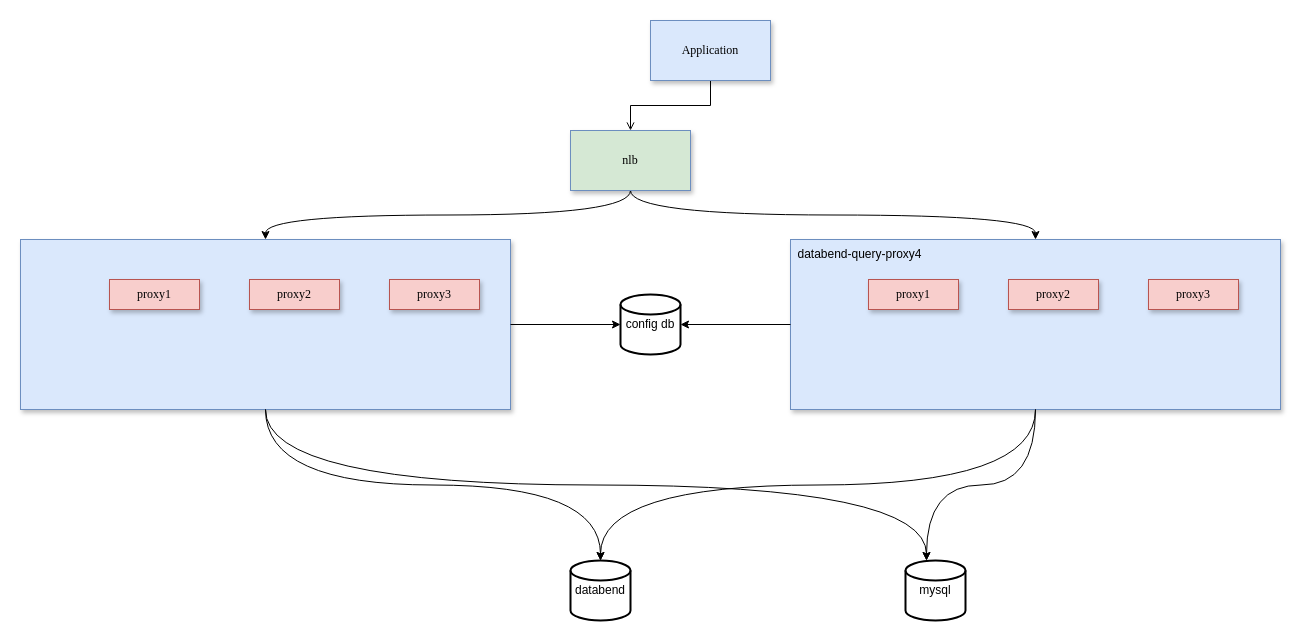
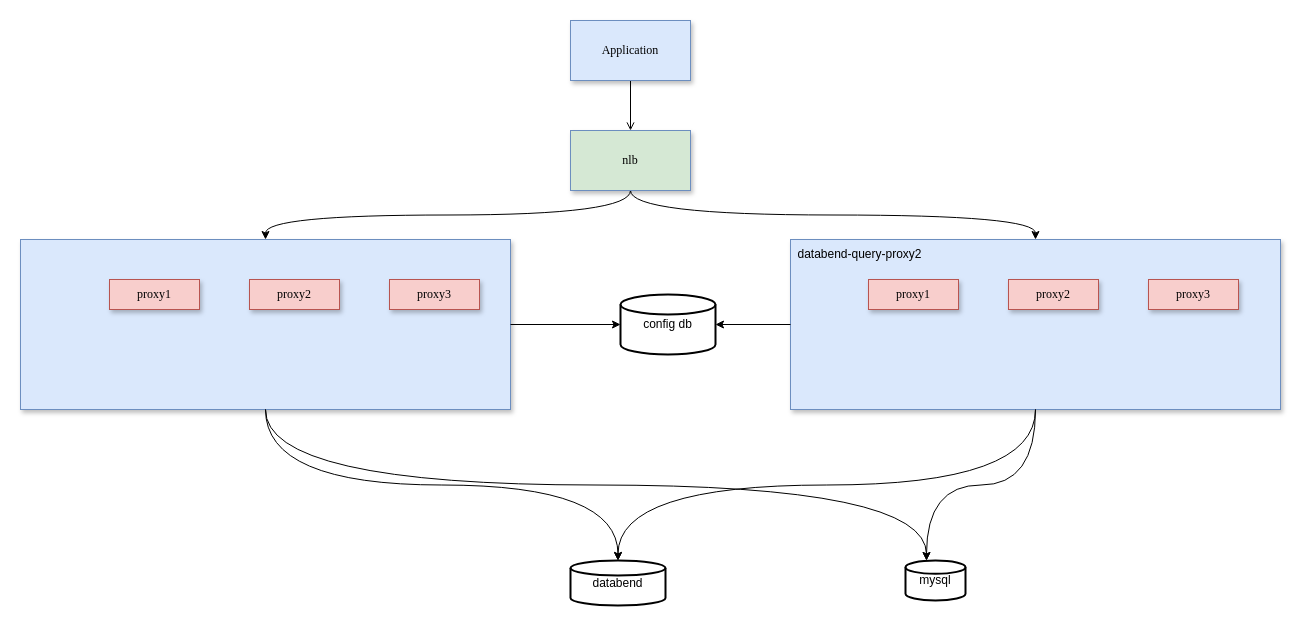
node "Application": moved (711, 51) -> (631, 51)
node "databend-query-proxy4": label "databend-query-proxy4" -> "databend-query-proxy2"
node "config db": size 60x60 -> 95x60
node "databend": size 60x60 -> 95x45
node "mysql": size 60x60 -> 60x40
